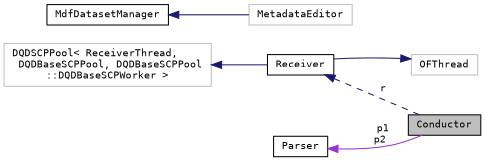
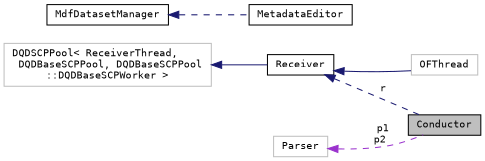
edge "MetadataEditor" -> "MdfDatasetManager": style solid -> dashed
node "MetadataEditor": color grey75 -> black
edge "Receiver" -> "OFThread": reversed
node "Parser": color black -> grey75
edge "Conductor" -> "Parser": style solid -> dashed
